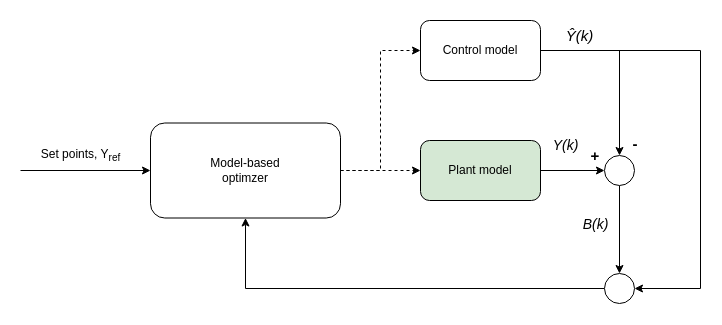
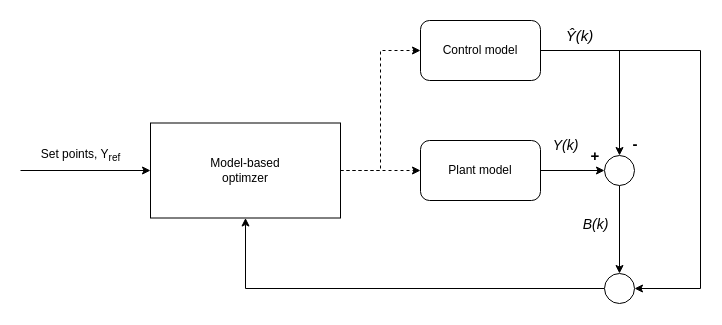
node "Model-based optimzer": shape rounded rectangle -> rectangle
node "Plant model": fillcolor #d5e8d4 -> #ffffff
